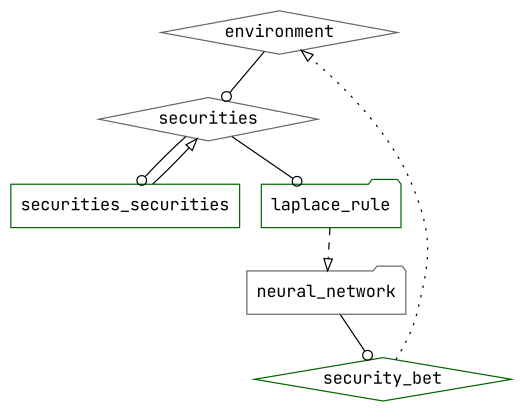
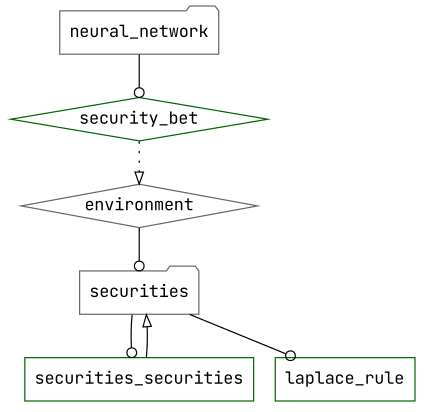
node "securities": shape diamond -> folder
node "laplace_rule": shape folder -> box
edge "laplace_rule" -> "neural_network": removed
